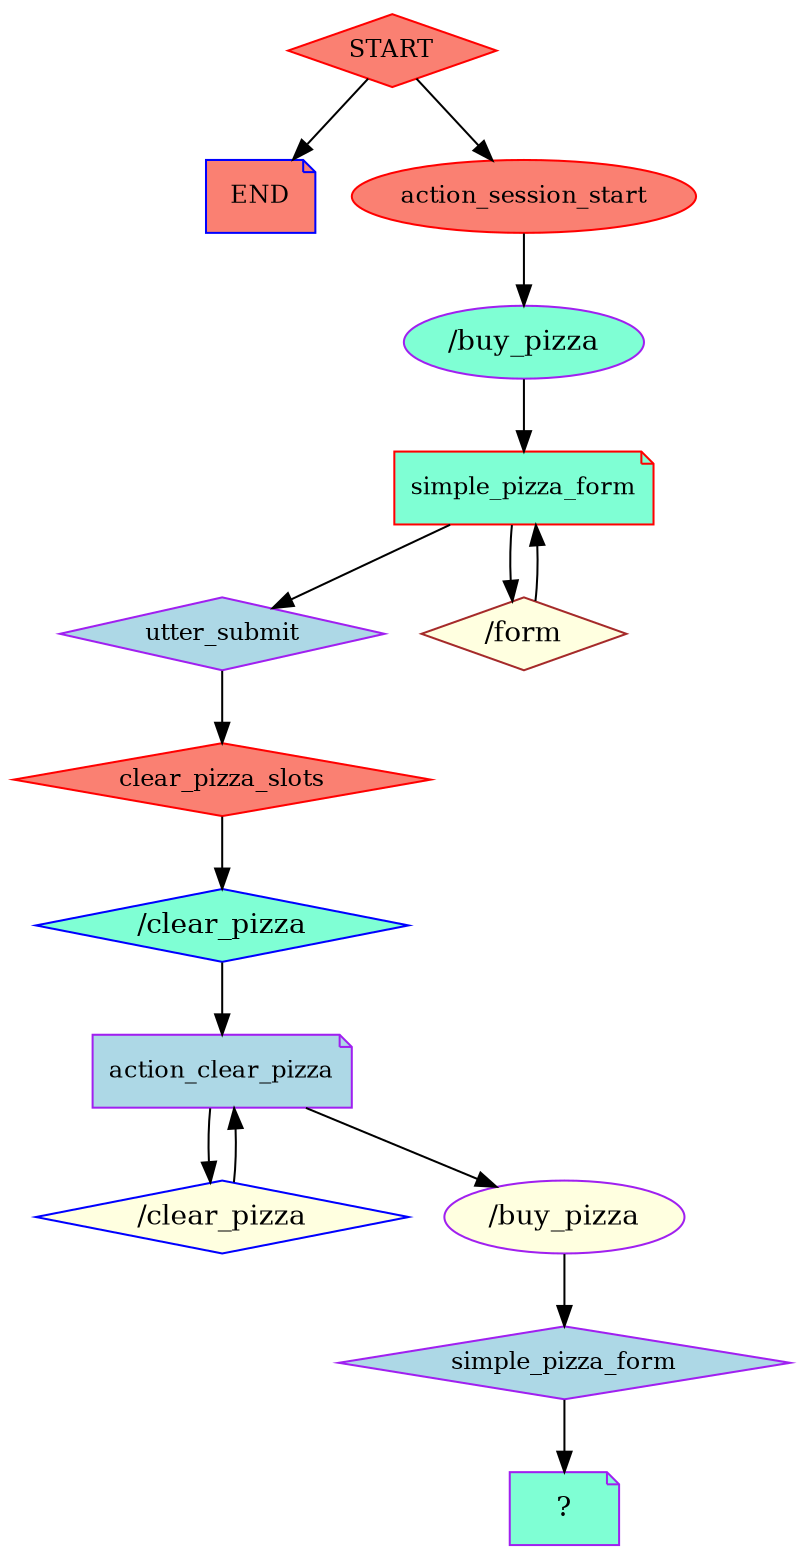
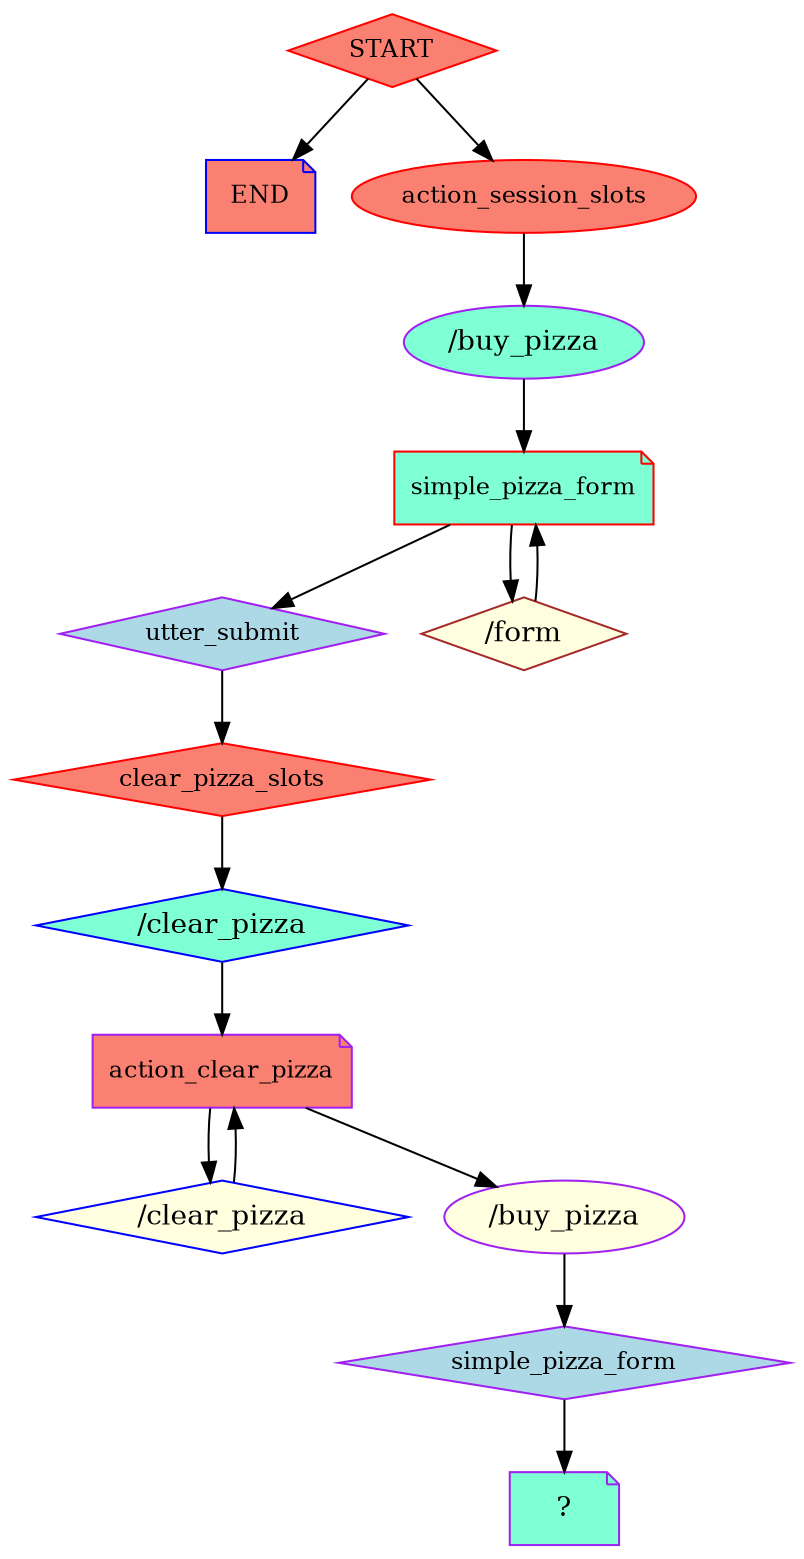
node "action_session_start": label "action_session_start" -> "action_session_slots"
node "action_clear_pizza": fillcolor lightblue -> salmon
